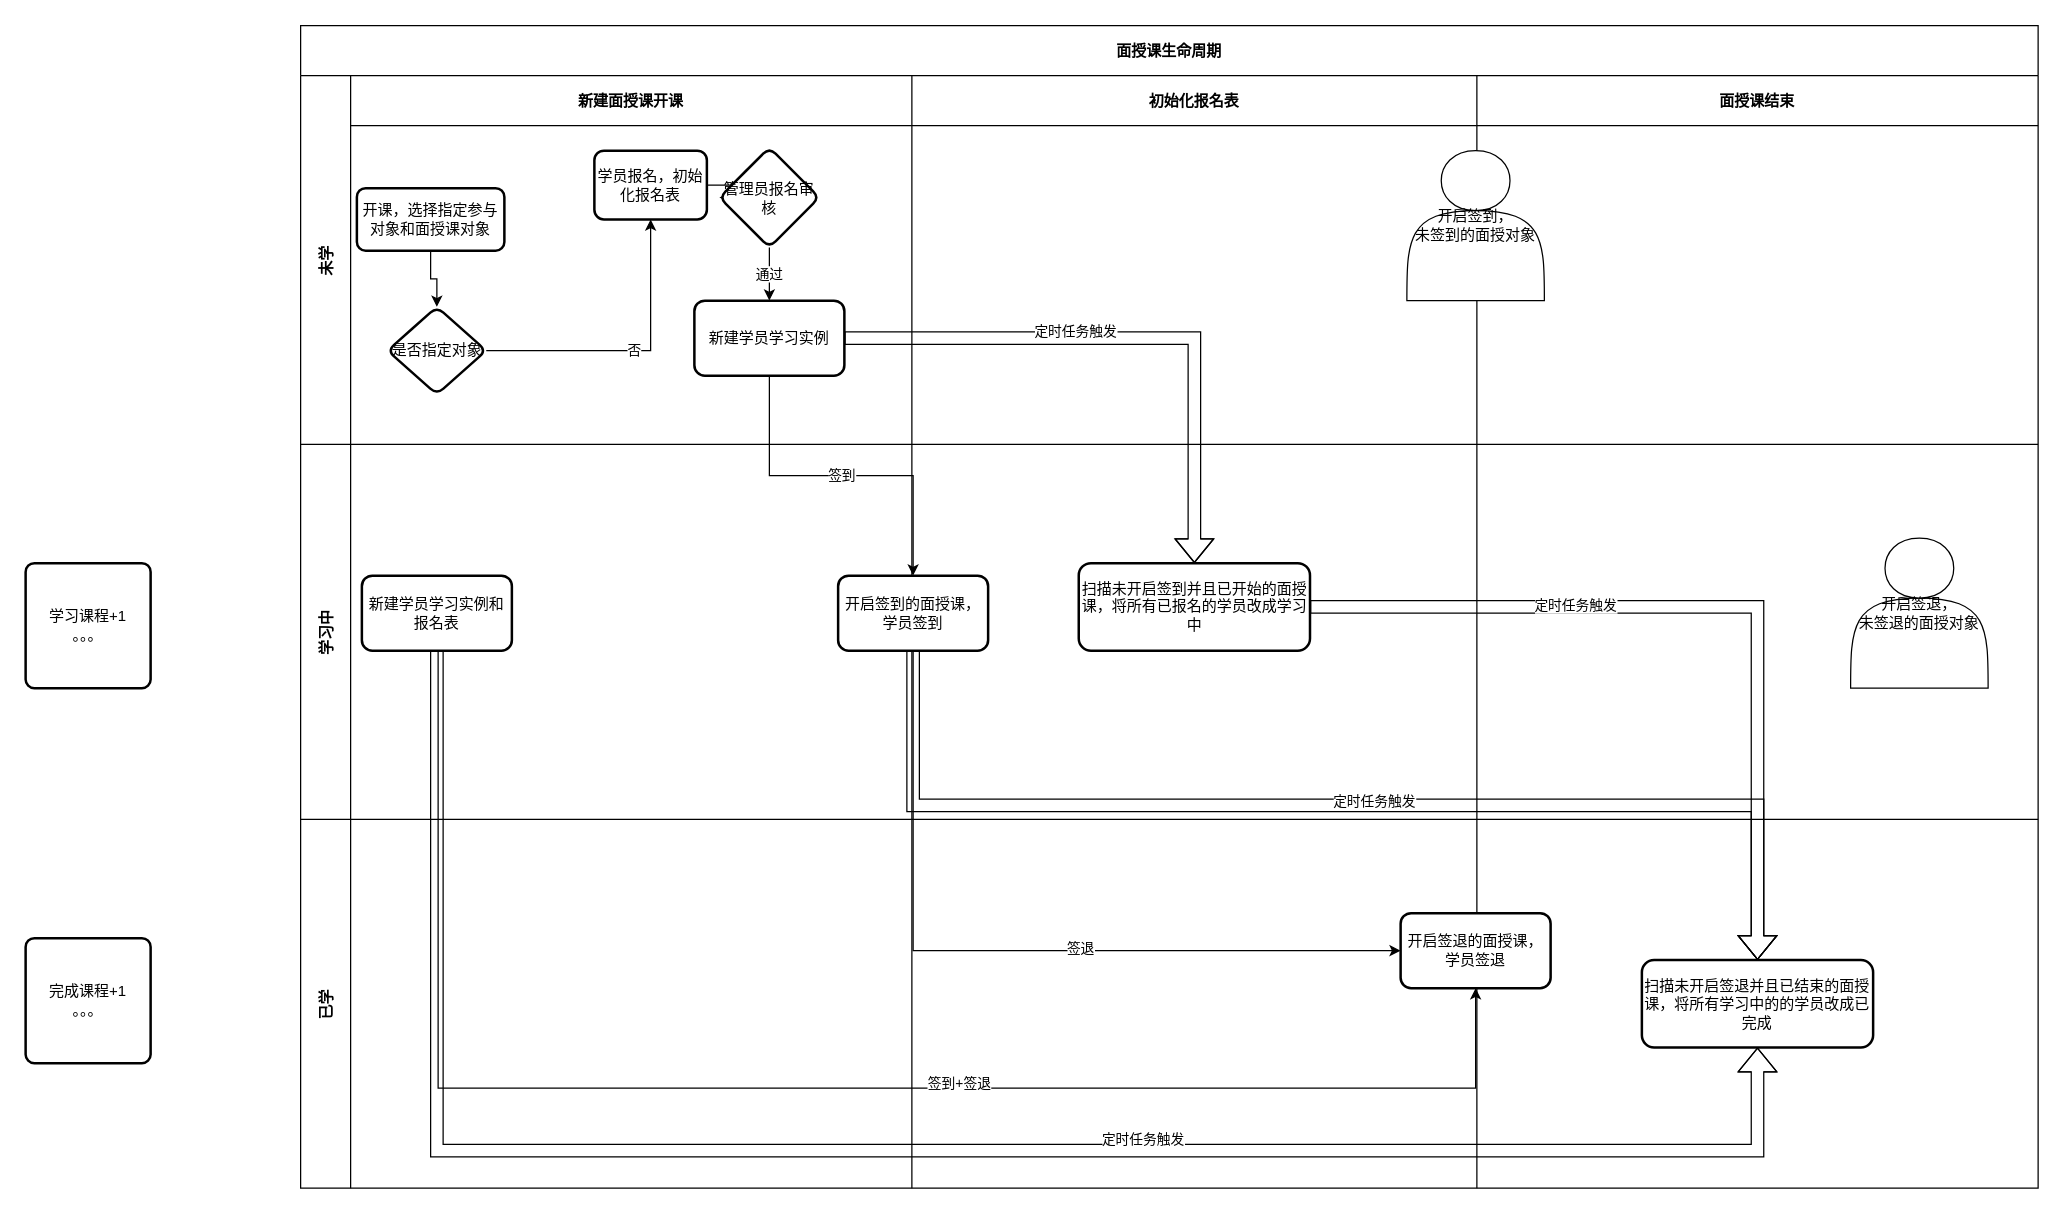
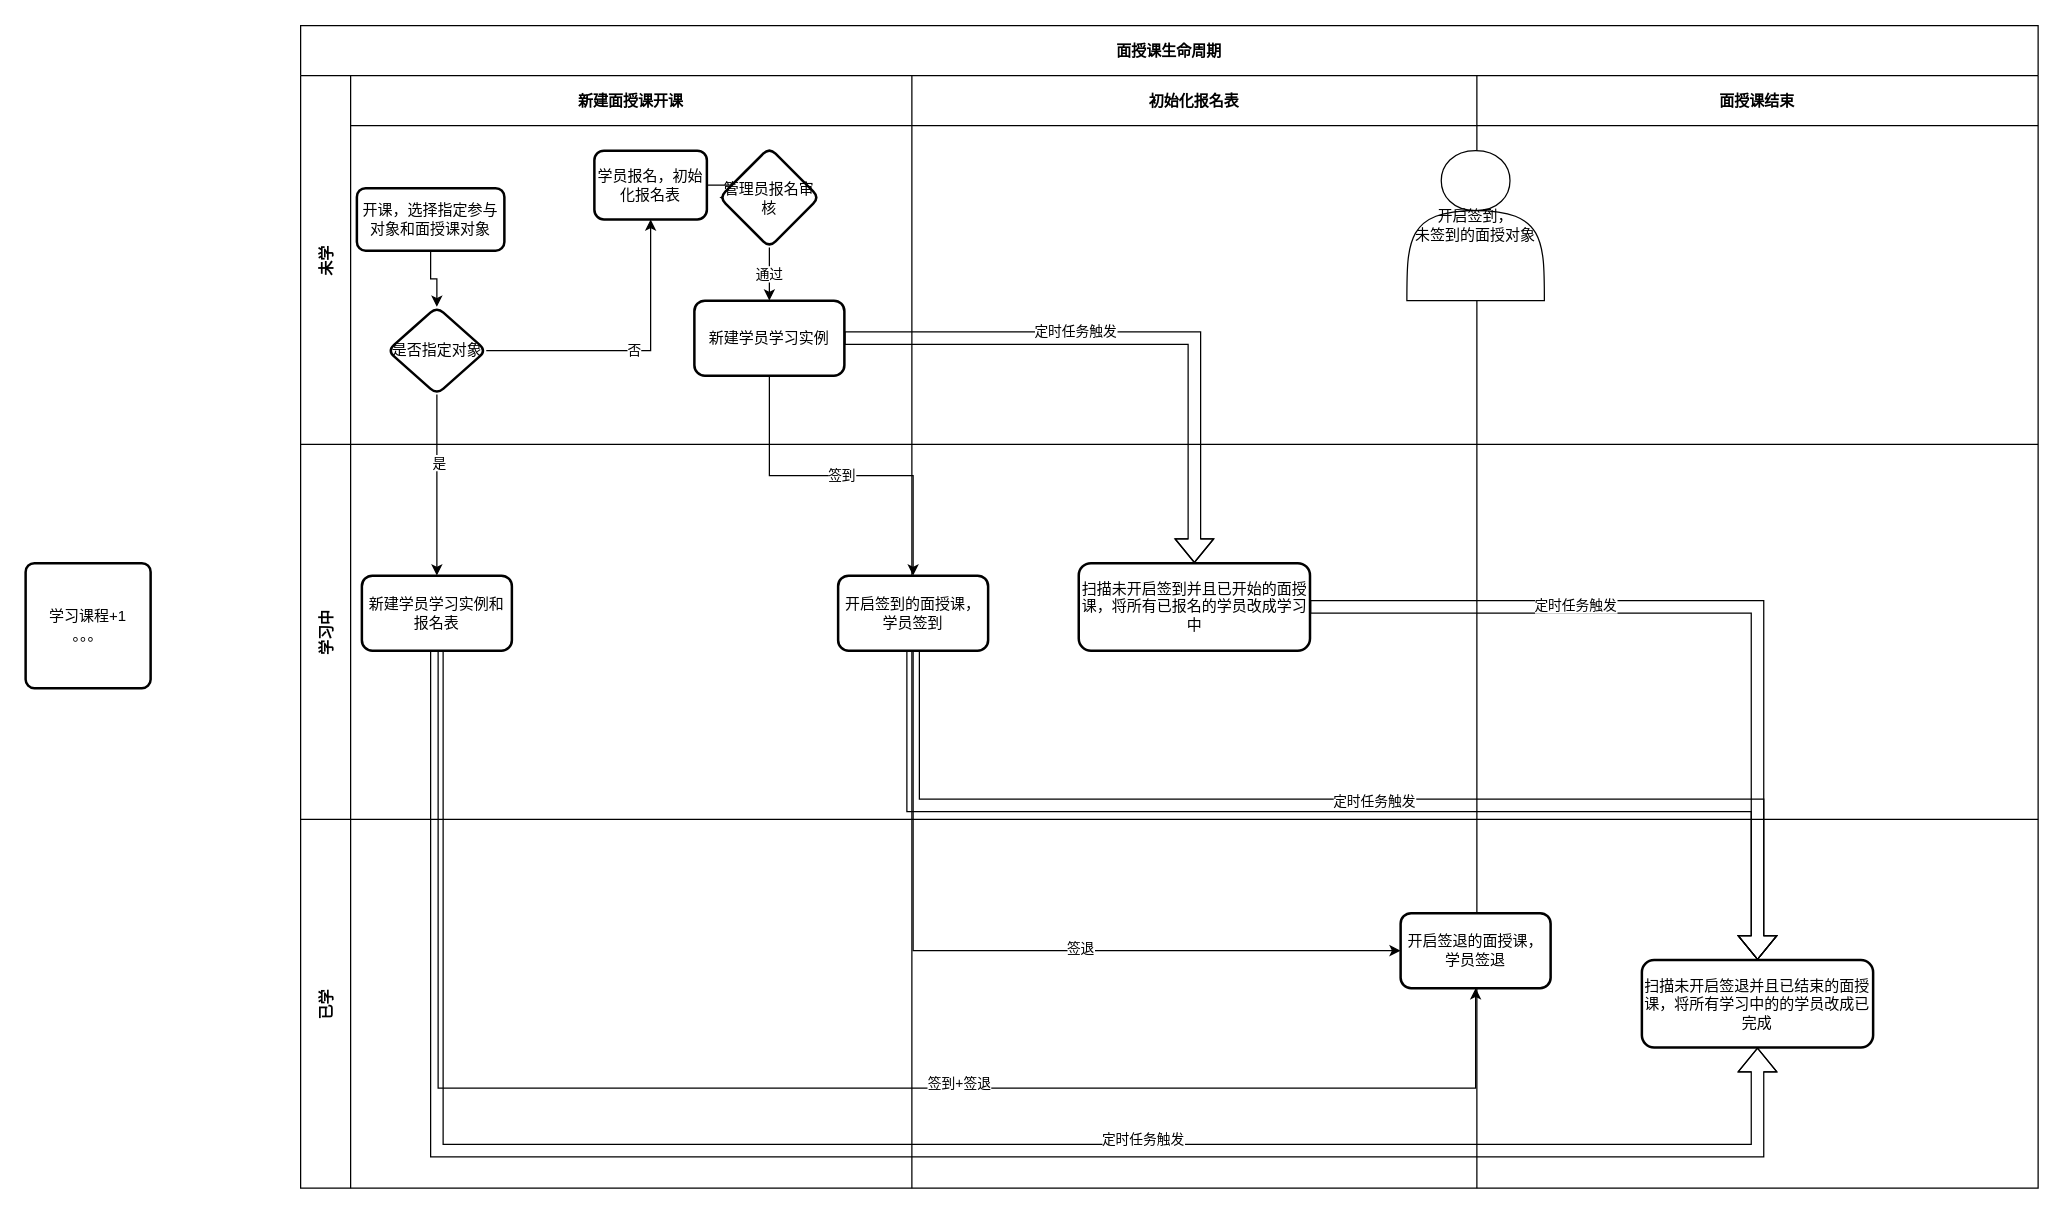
edge "是否指定对象" -> "新建学员学习实例和报名表": added, label "是"
node "开启签退， 未签退的面授对象": removed
node "完成课程+1 。。。": removed
